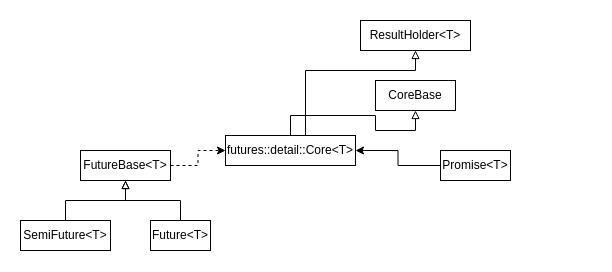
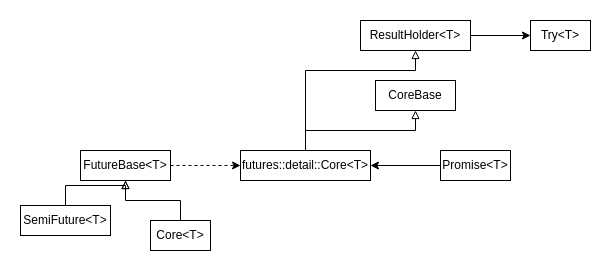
edge "ResultHolder<T>" -> "Try<T>": added
node "Try<T>": added
node "futures::detail::Core<T>": moved (291, 151) -> (306, 166)
node "SemiFuture<T>": moved (66, 236) -> (66, 221)
node "Future<T>": label "Future<T>" -> "Core<T>"
